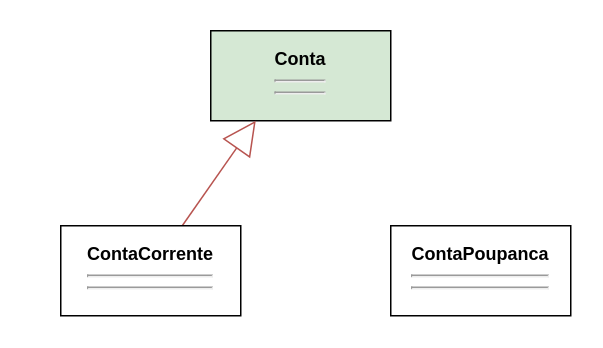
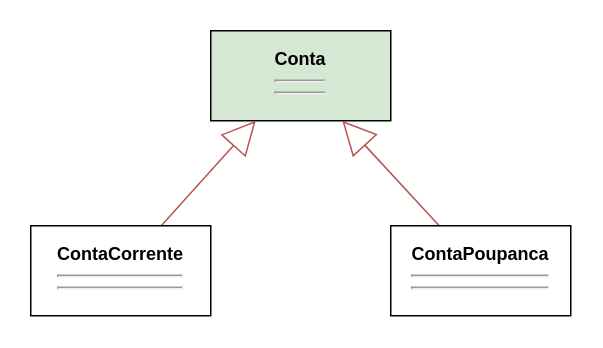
edge "ContaPoupanca" -> "Conta": added
node "ContaCorrente": moved (151, 271) -> (121, 271)
